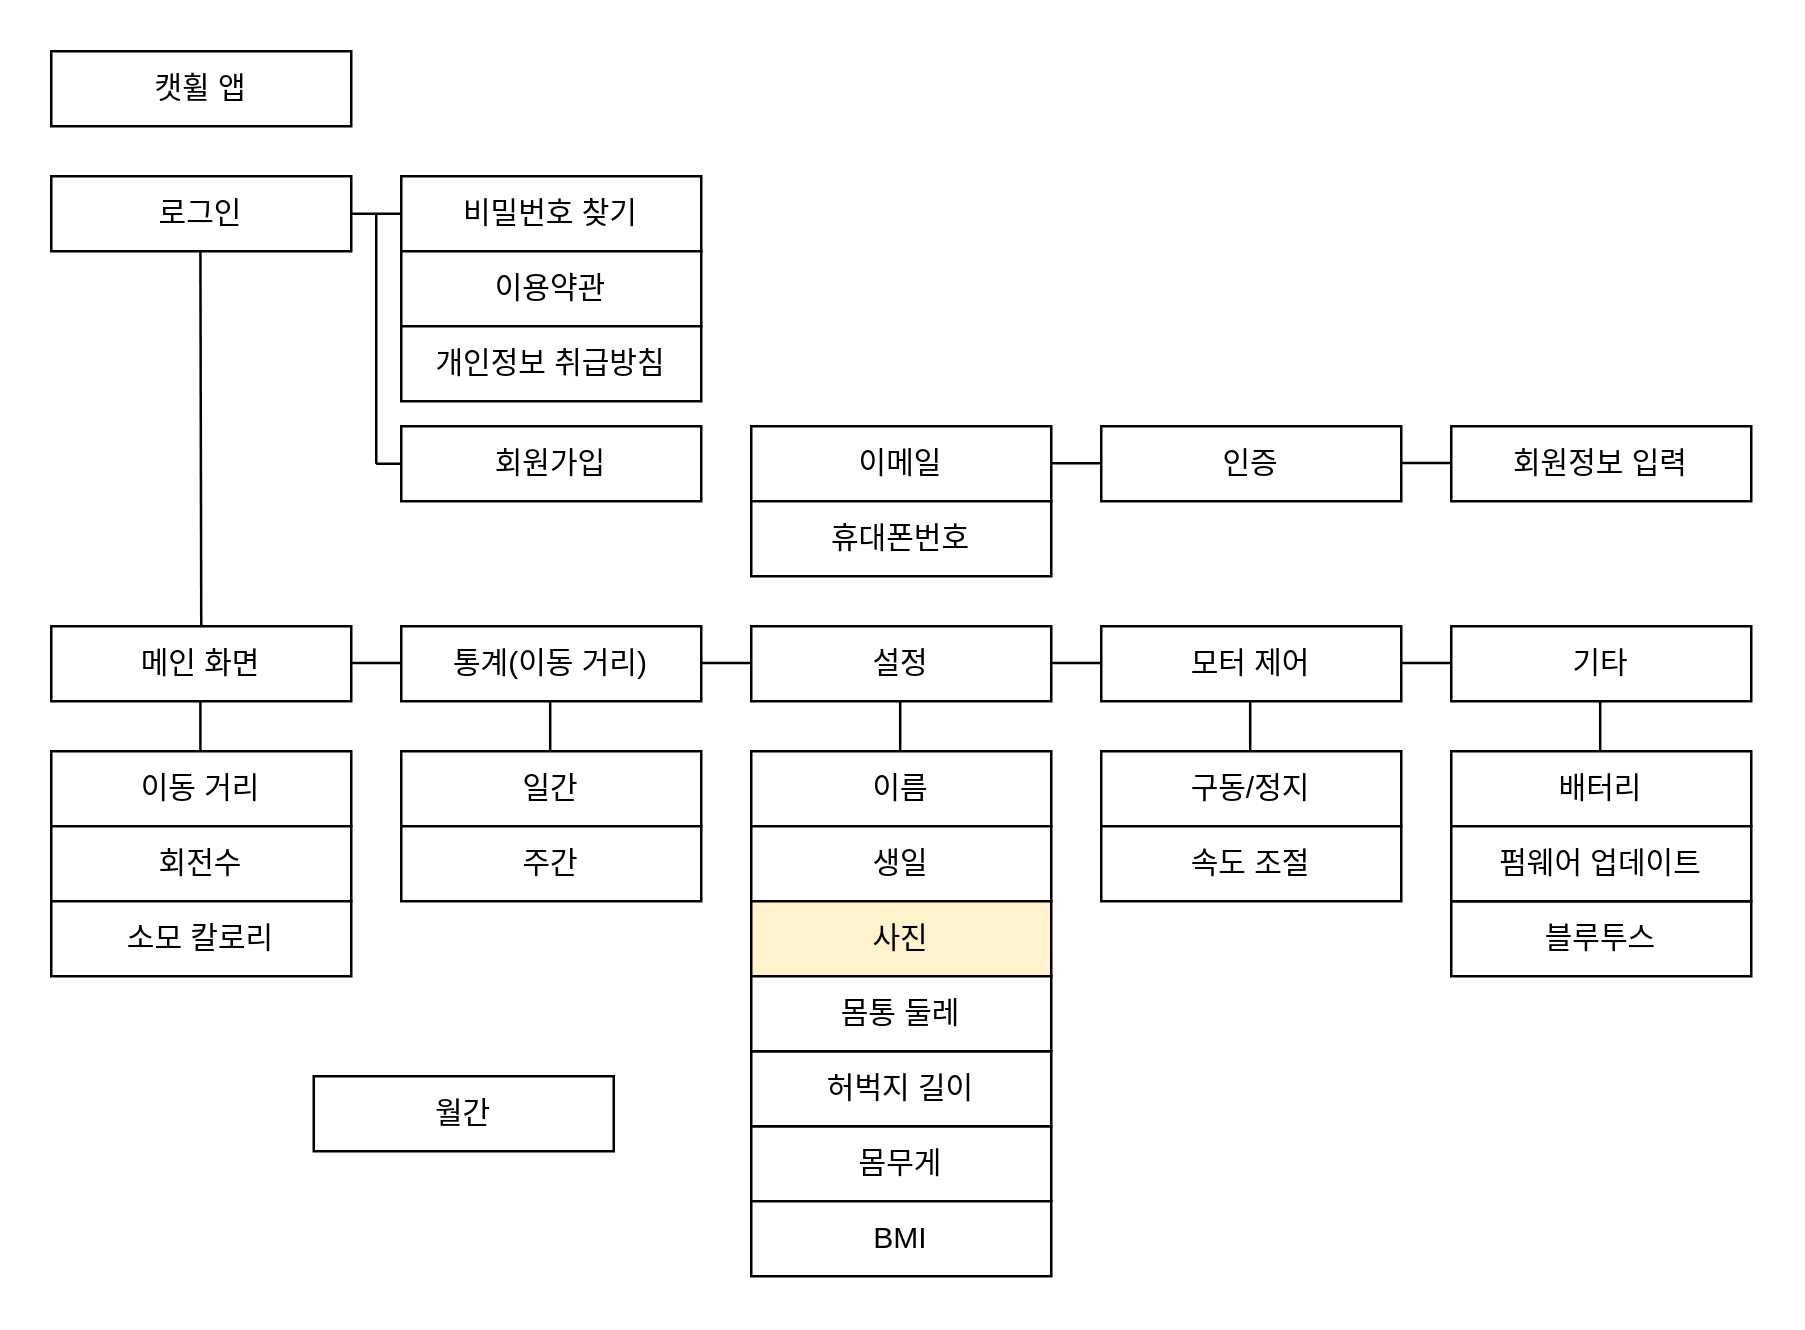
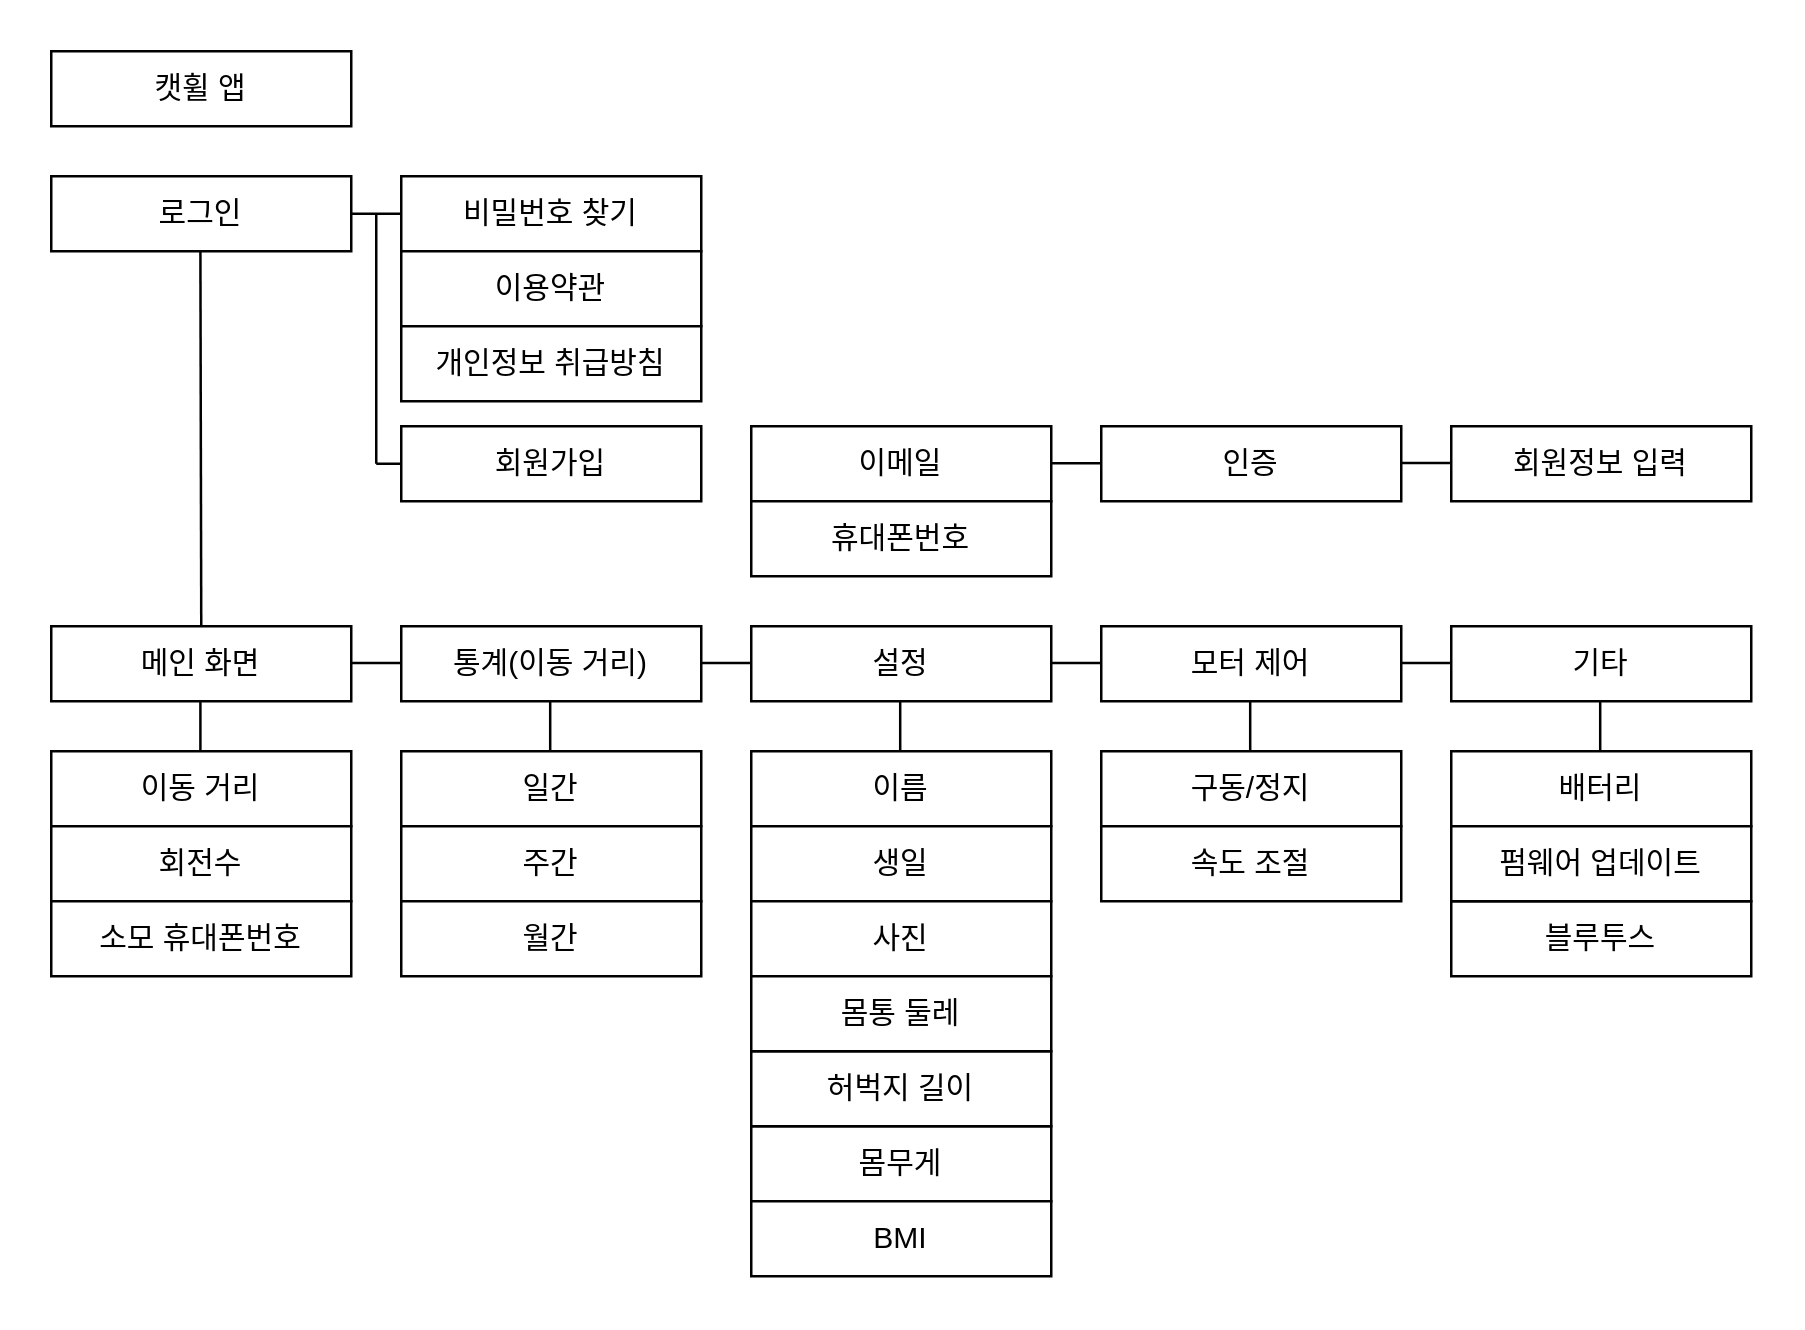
node "소모 칼로리": label "소모 칼로리" -> "소모 휴대폰번호"
node "사진": fillcolor #fff2cc -> #ffffff
node "월간": moved (464, 1114) -> (551, 939)
